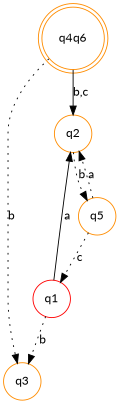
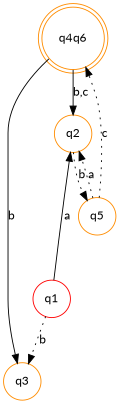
edge "q4q6" -> "q3": style dotted -> solid
edge "q5" -> "q1": now "q5" -> "q4q6"
